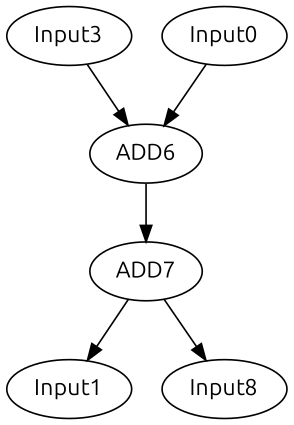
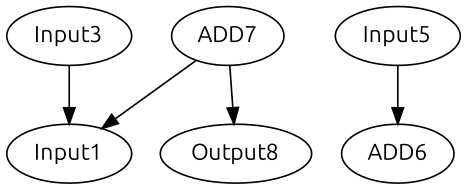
node "Input0": label "Input0" -> "Input5"
edge "Input3" -> "ADD6": now "Input3" -> "Input1"
edge "ADD6" -> "ADD7": removed
node "Input8": label "Input8" -> "Output8"
